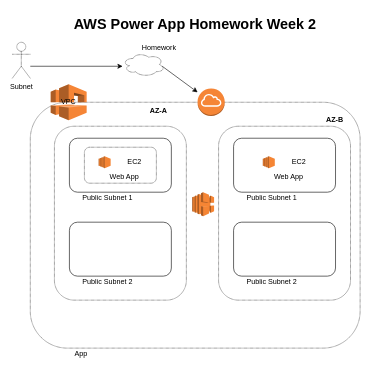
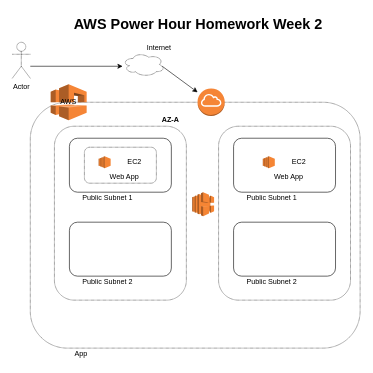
node "AWS Power App Homework Week 2": label "AWS Power App Homework Week 2" -> "AWS Power Hour Homework Week 2"
node "Homework": label "Homework" -> "Internet"
node "Subnet": label "Subnet" -> "Actor"
node "VPC": label "VPC" -> "AWS"
node "AZ-A": moved (159, 111) -> (171, 120)
node "AZ-B": removed
